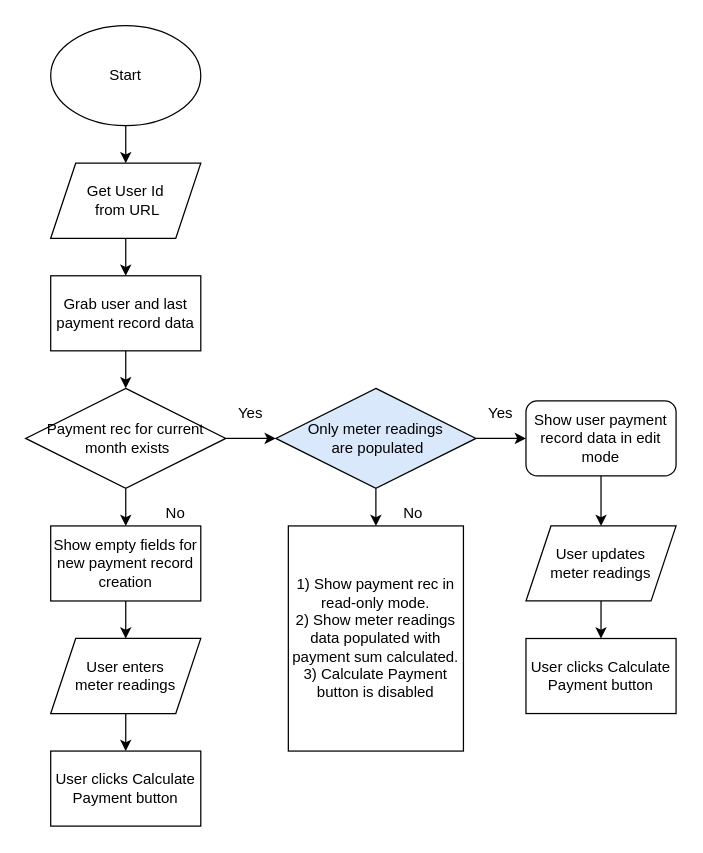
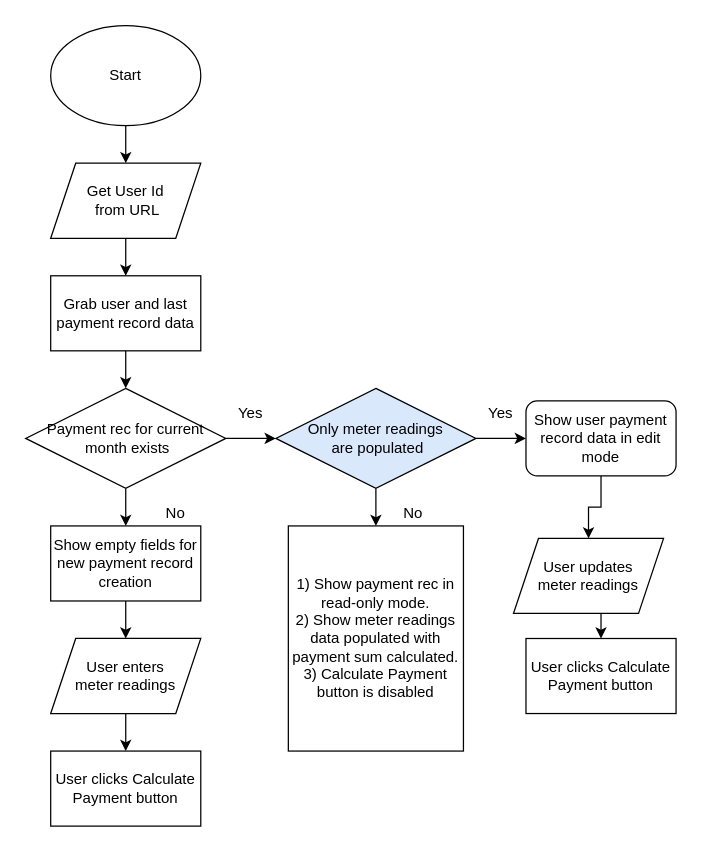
node "User updates meter readings": moved (601, 563) -> (588, 576)
